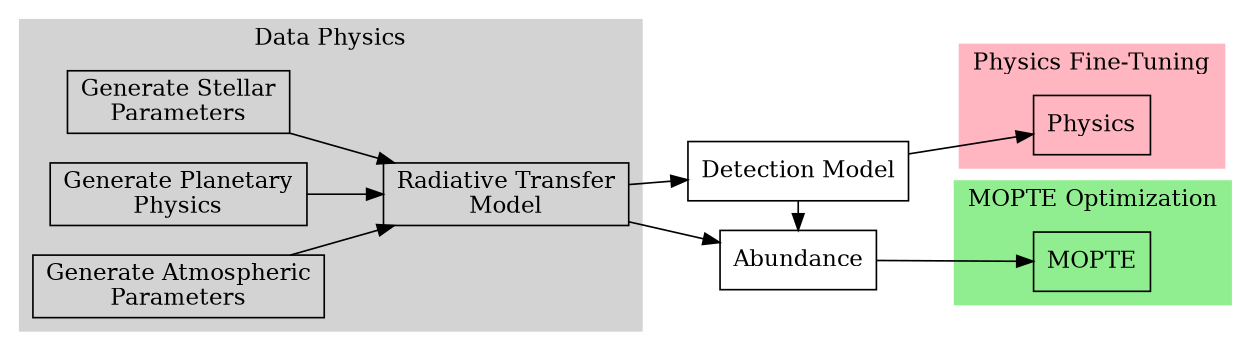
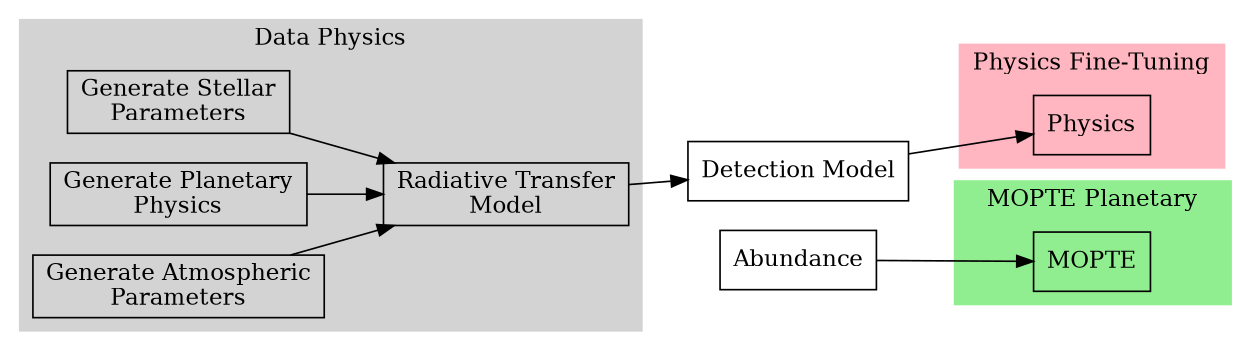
cluster "MOPTE Optimization": label "MOPTE Optimization" -> "MOPTE Planetary"
edge "Detection Model" -> "Abundance": removed
edge "Radiative Transfer Model" -> "Abundance": removed
